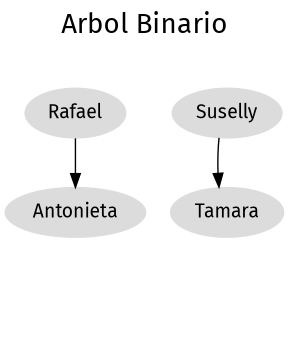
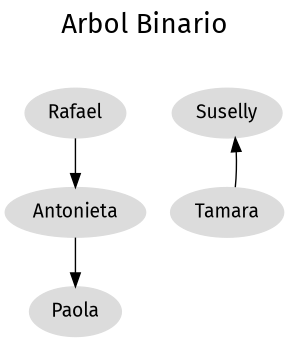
edge "Suselly" -> "Tamara": reversed
node "Paola": added
